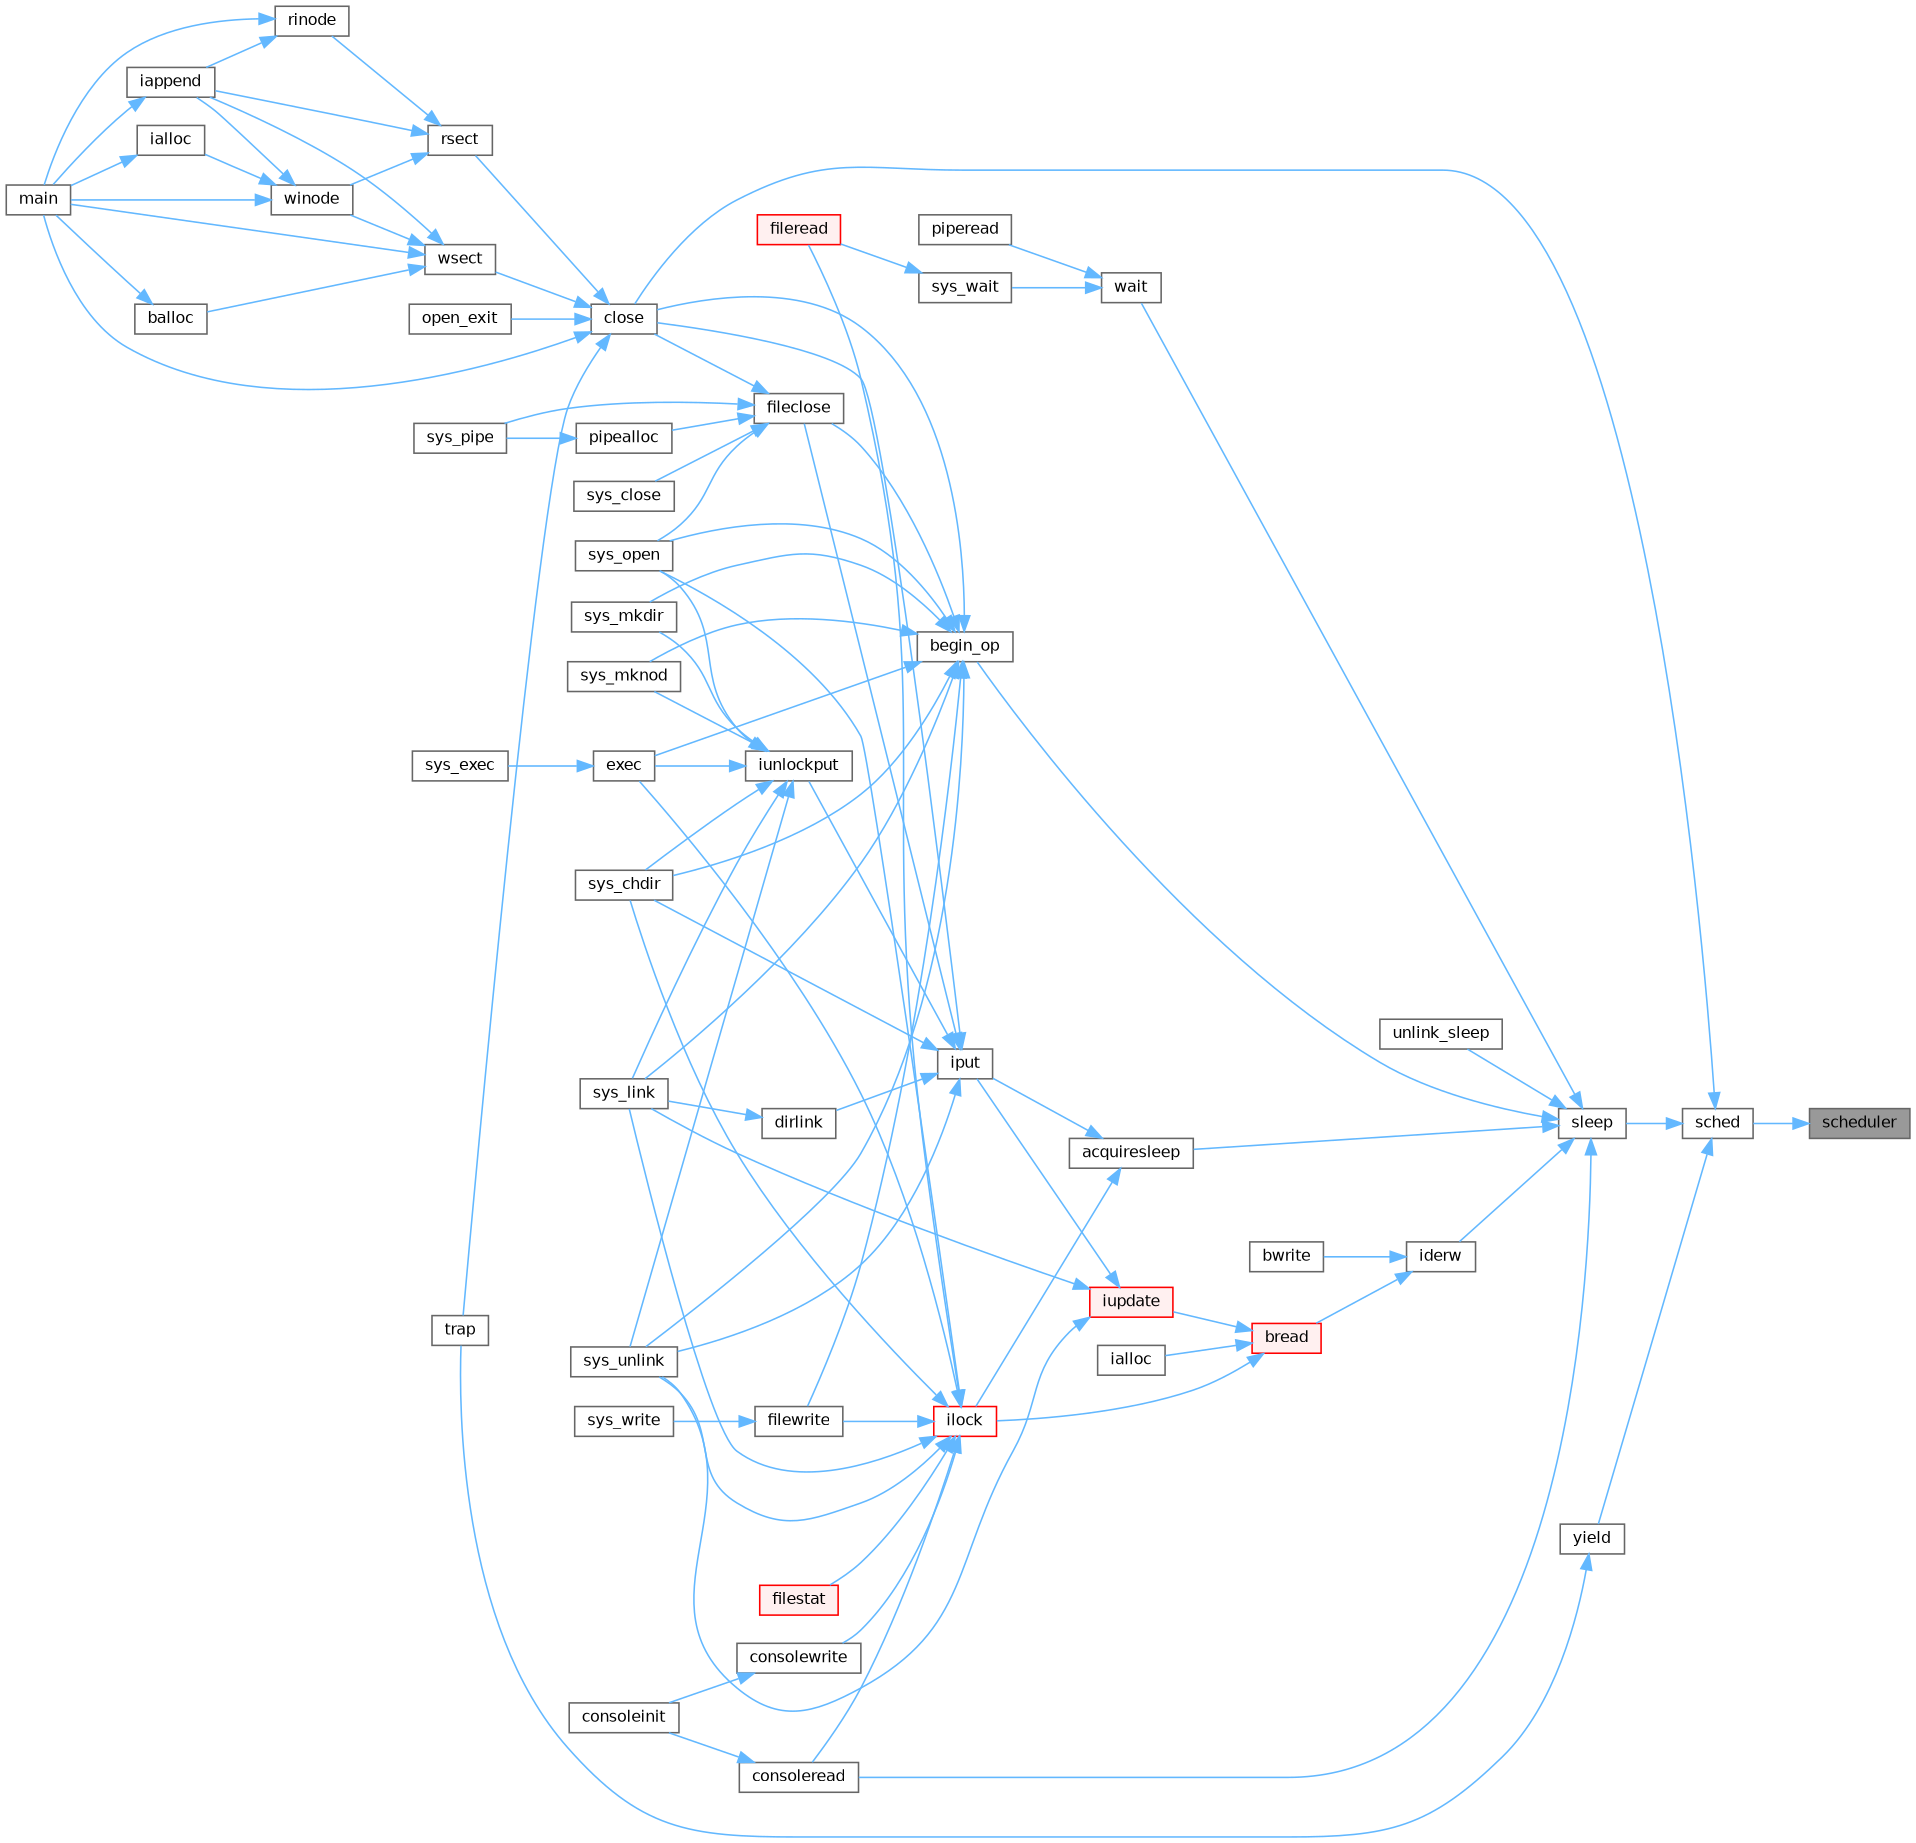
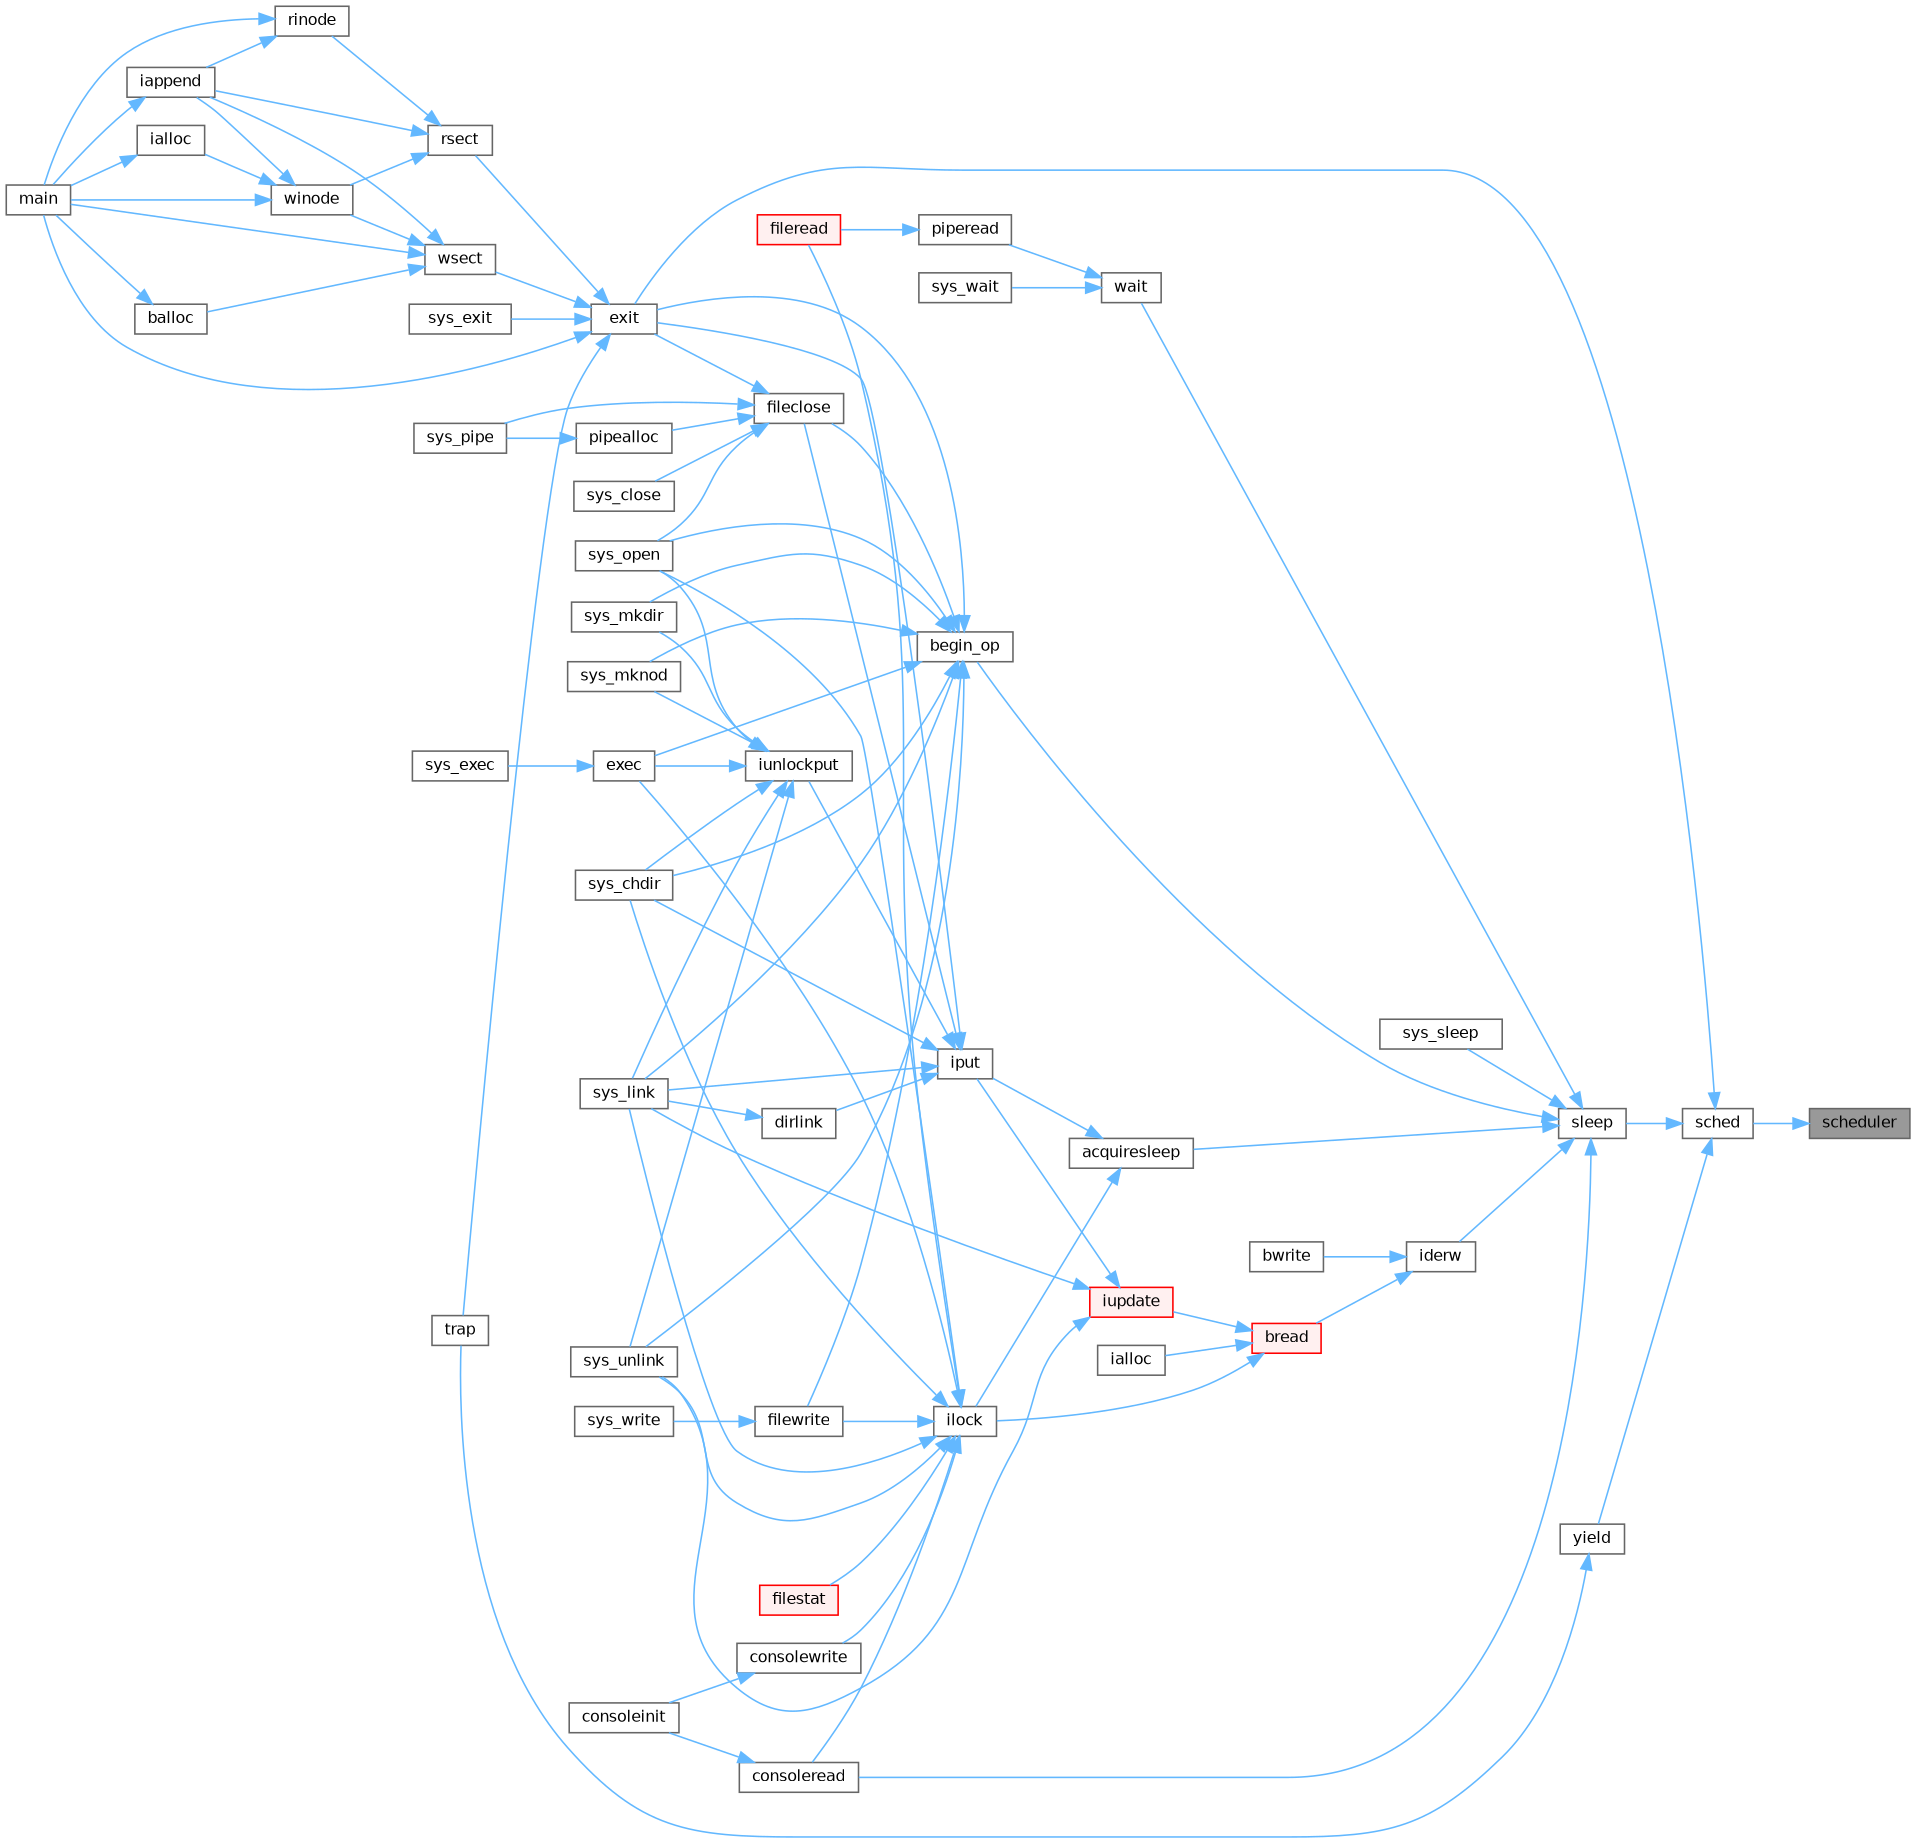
edge "fileread" -> "sys_wait": now "fileread" -> "piperead"
node "open_exit": label "open_exit" -> "sys_exit"
node "close": label "close" -> "exit"
node "unlink_sleep": label "unlink_sleep" -> "sys_sleep"
edge "sys_unlink" -> "iput": now "sys_link" -> "iput"
node "ilock": color red -> grey40
